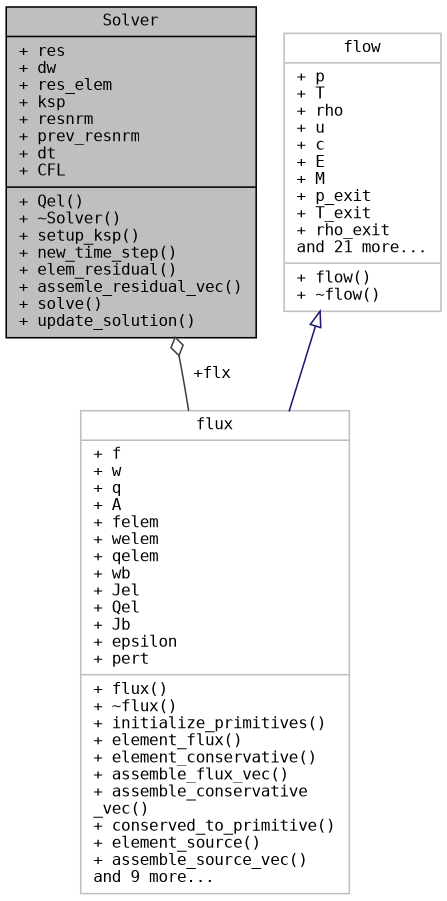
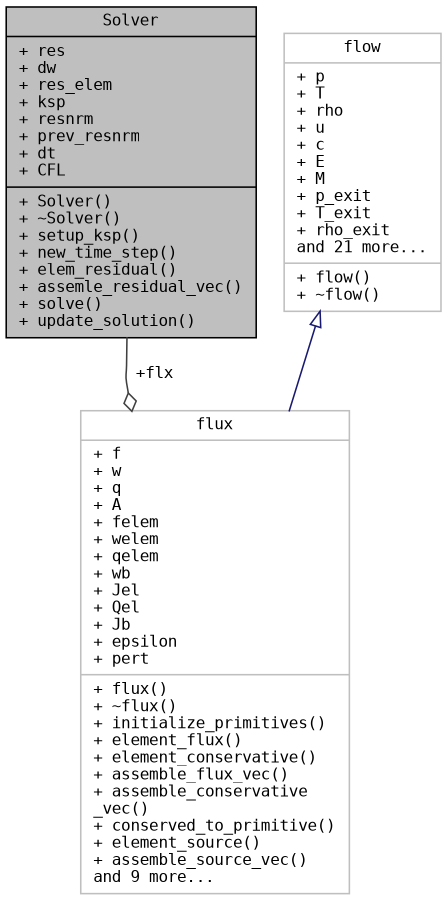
node "Solver": text "+ Qel()" -> "+ Solver()"
edge "flux" -> "Solver": reversed
